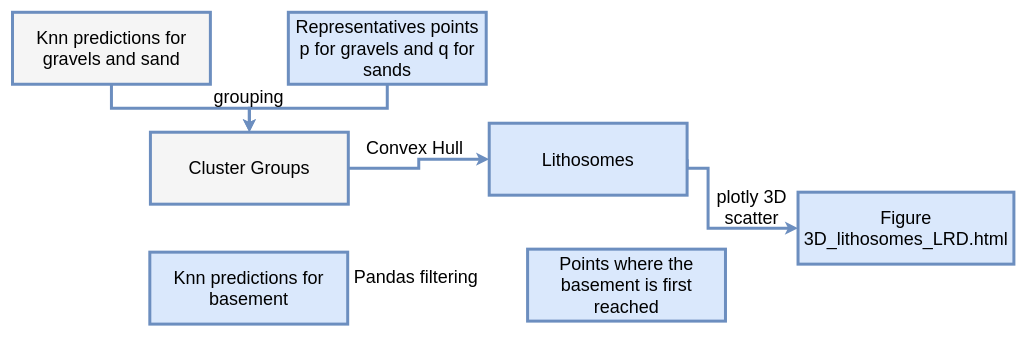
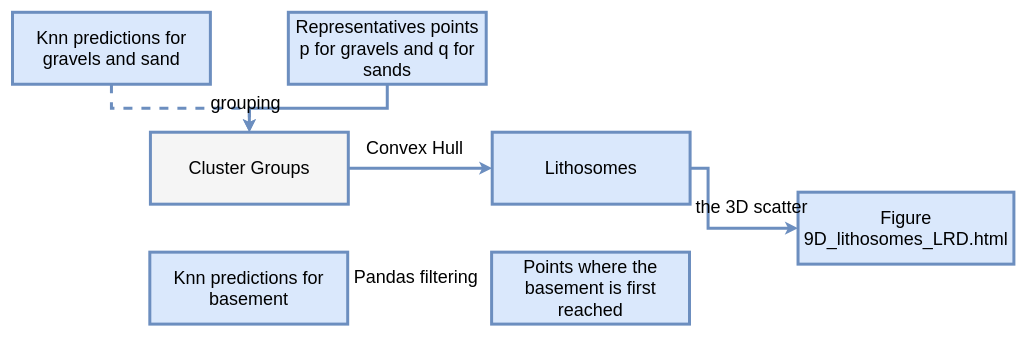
node "Knn predictions for gravels and sand": fillcolor #f5f5f5 -> #dae8fc
node "grouping": moved (249, 96) -> (246, 102)
edge "Knn predictions for gravels and sand" -> "Cluster Groups": style solid -> dashed
node "Lithosomes": moved (588, 159) -> (591, 168)
node "plotly 3D scatter": label "plotly 3D scatter" -> "the 3D scatter"
node "Figure3D_lithosomes_LRD.html": label "Figure3D_lithosomes_LRD.html" -> "Figure9D_lithosomes_LRD.html"
node "Points where the basement is first reached": moved (627, 285) -> (591, 288)
